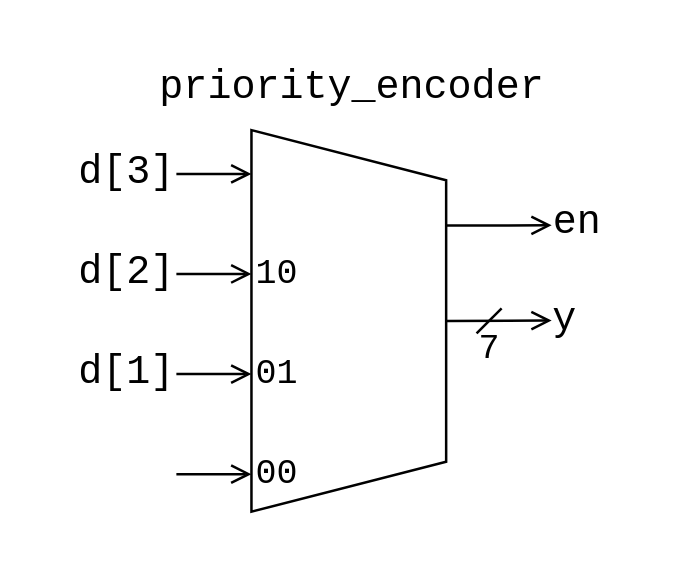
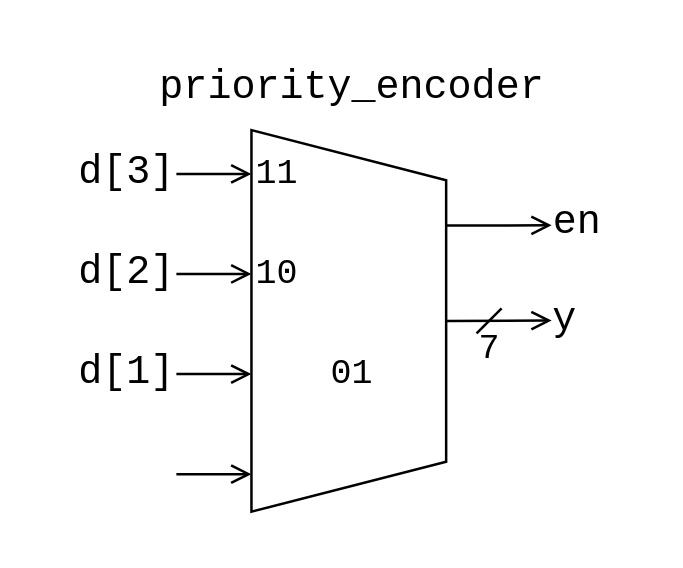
node "11": added
node "01": moved (276, 374) -> (351, 374)
node "00": removed
